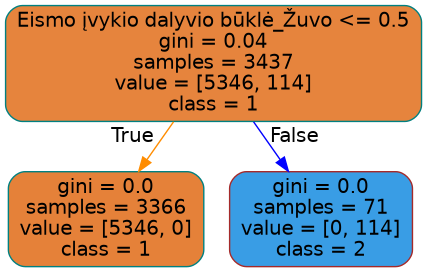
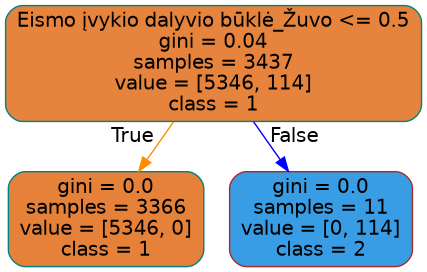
node "gini = 0.0 samples = 71 value = [0, 114] class = 2": label "gini = 0.0 samples = 71 value = [0, 114] class = 2" -> "gini = 0.0 samples = 11 value = [0, 114] class = 2"
